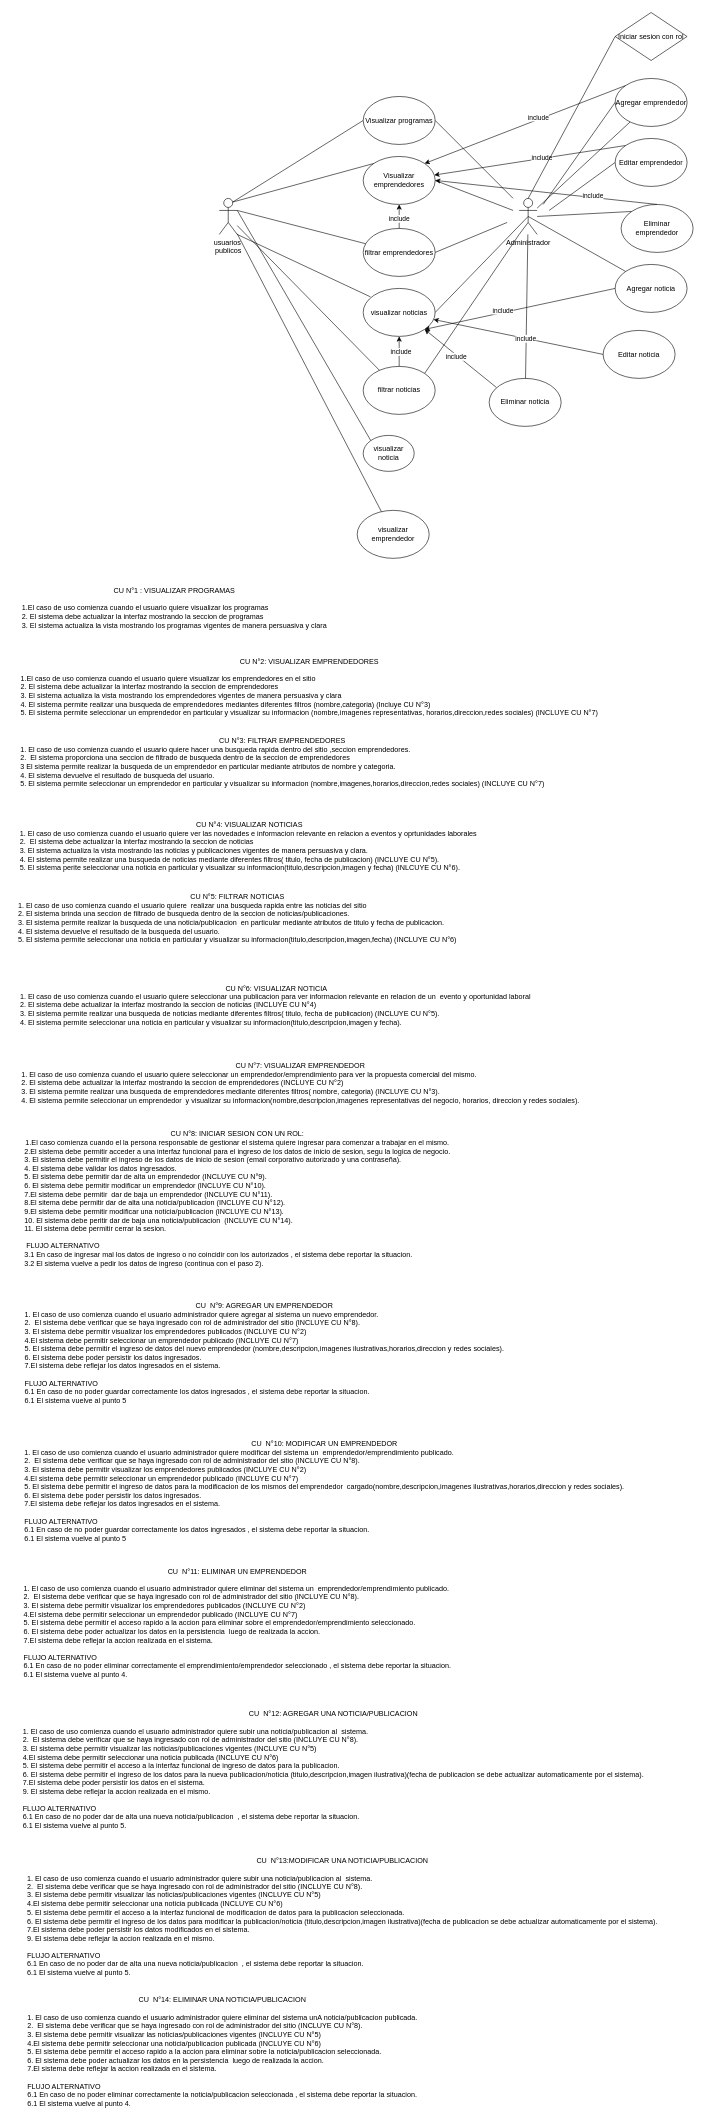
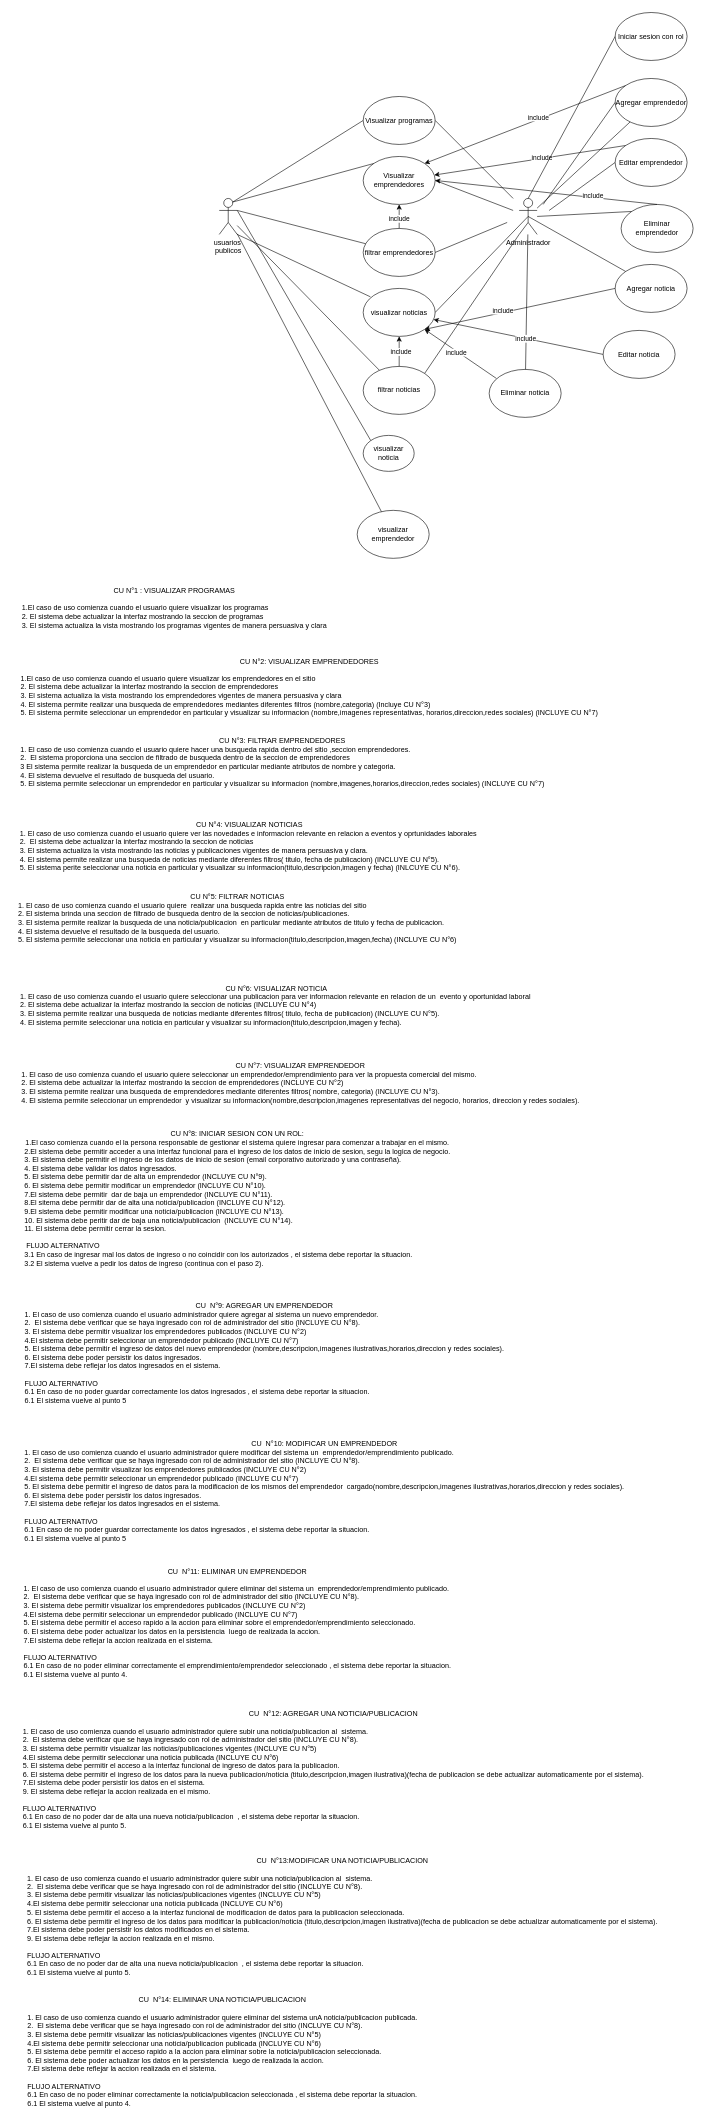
node "Iniciar sesion con rol": shape diamond -> ellipse
node "Eliminar noticia": moved (525, 402) -> (525, 393)
